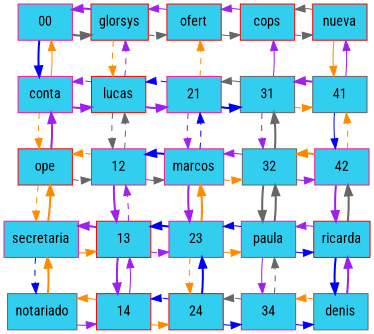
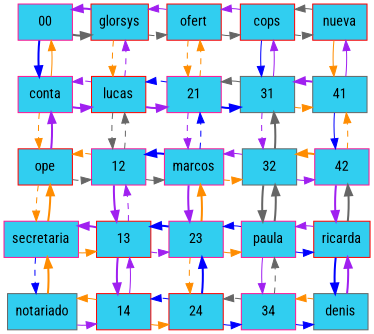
edge "ofert" -> "21": added
edge "cops" -> "31": added
